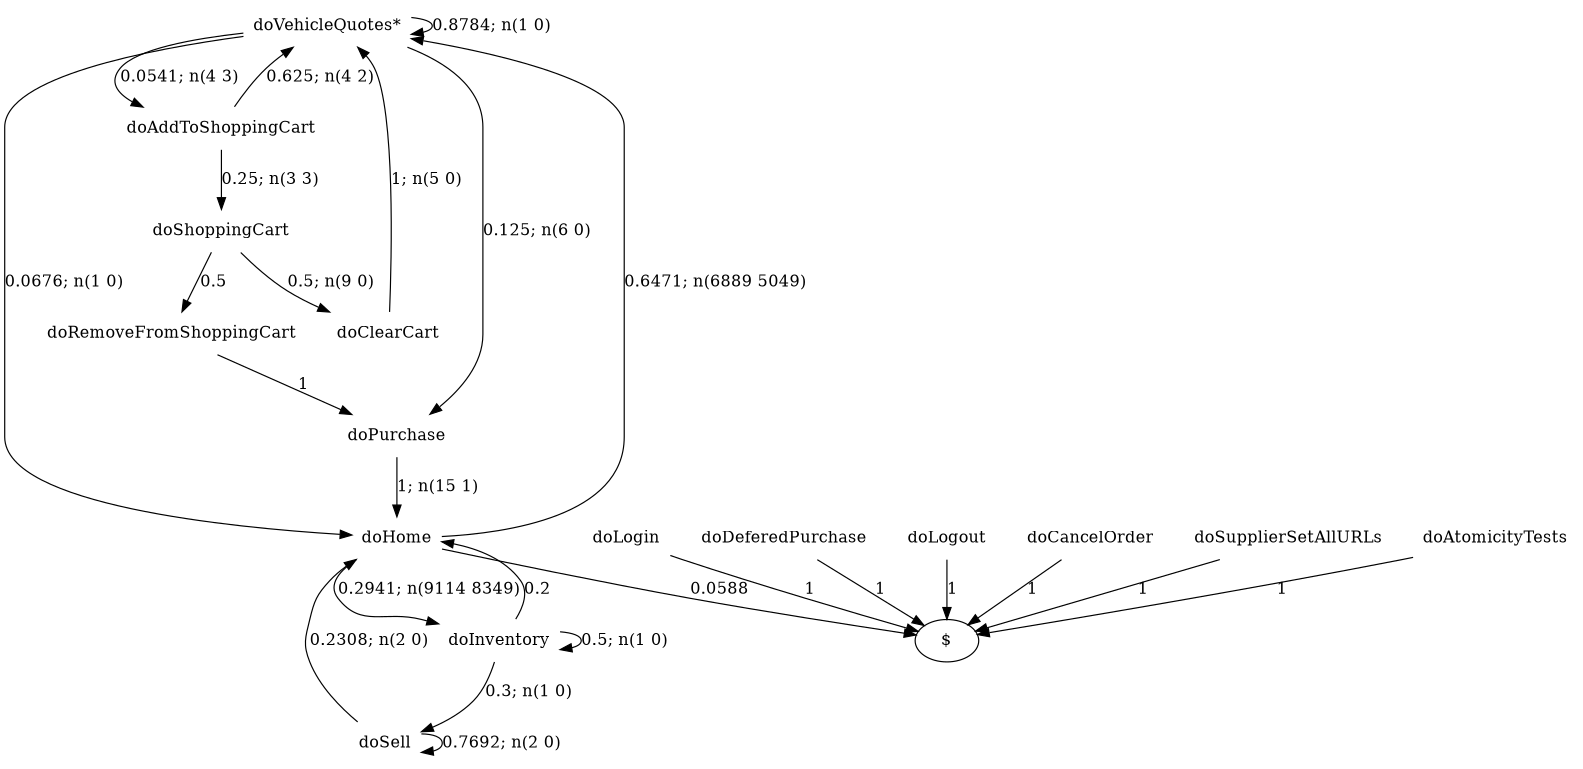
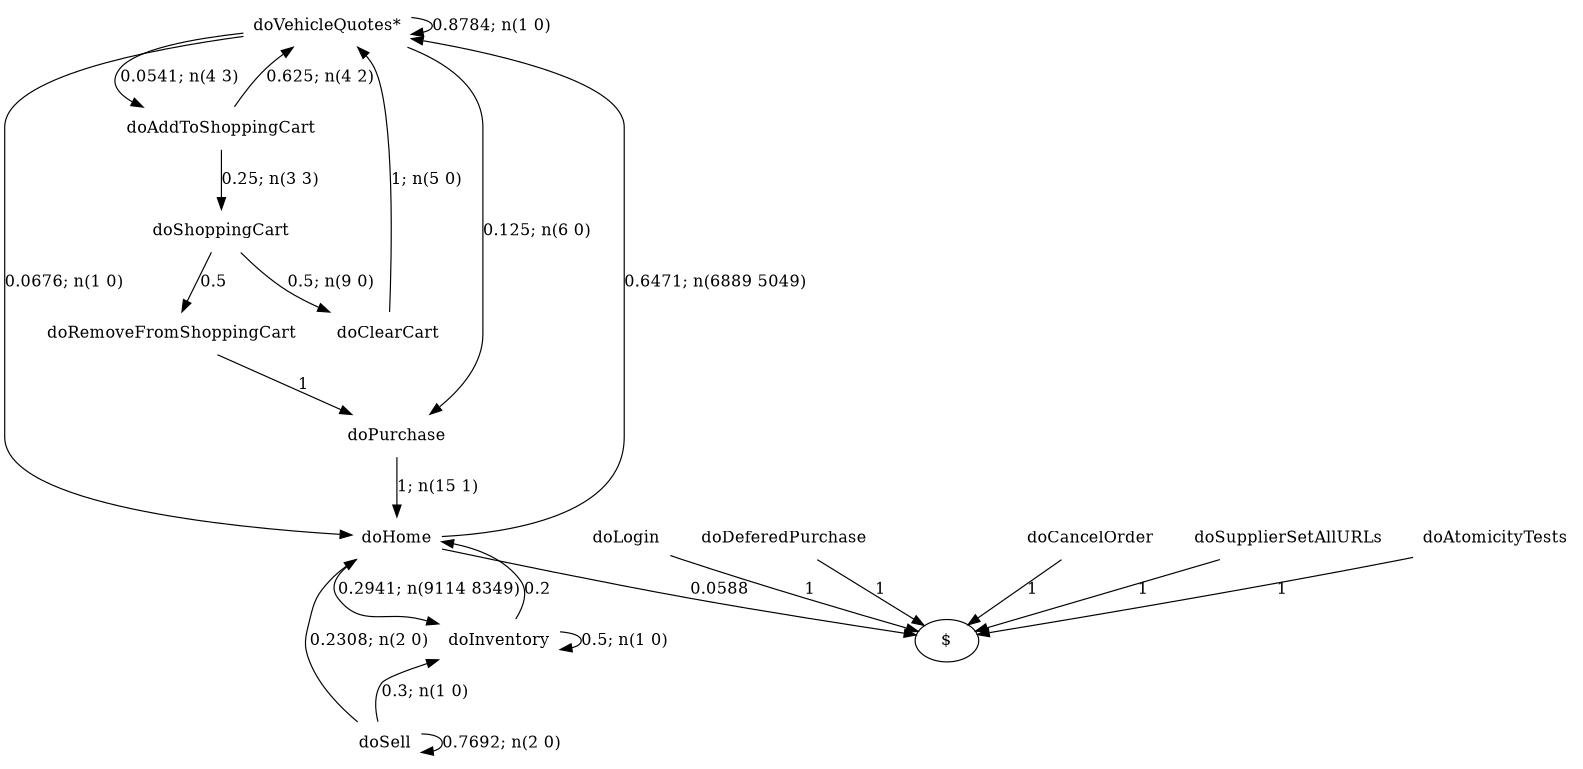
node "doLogout": removed
edge "doInventory" -> "doSell": reversed
